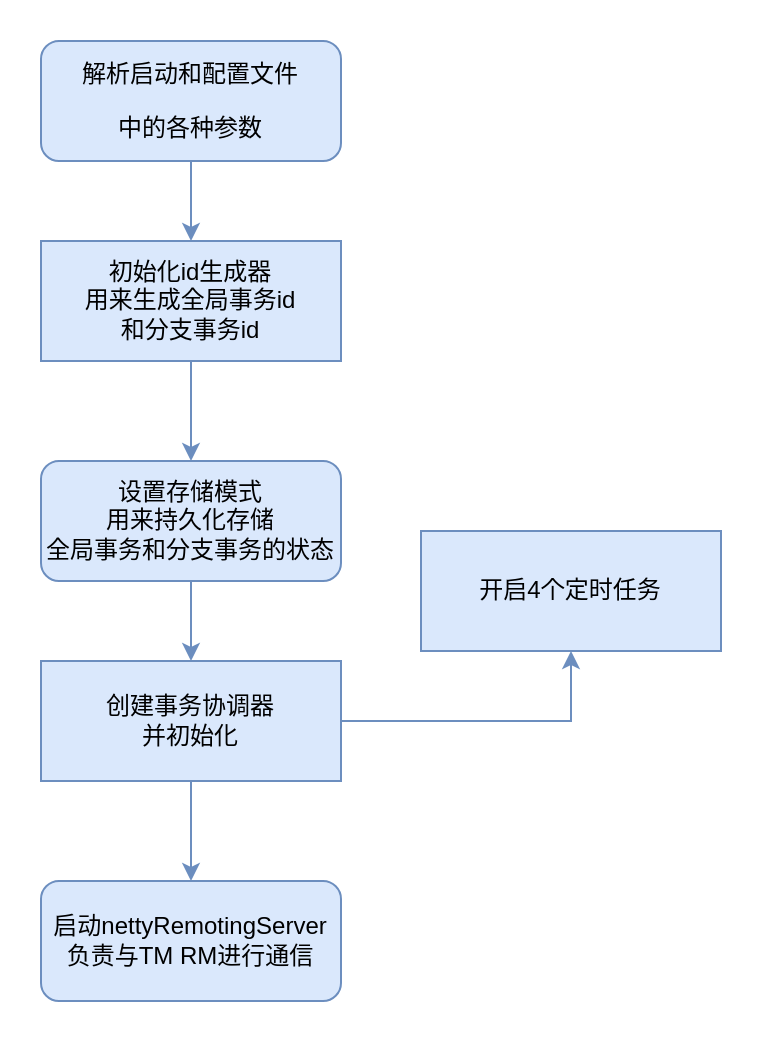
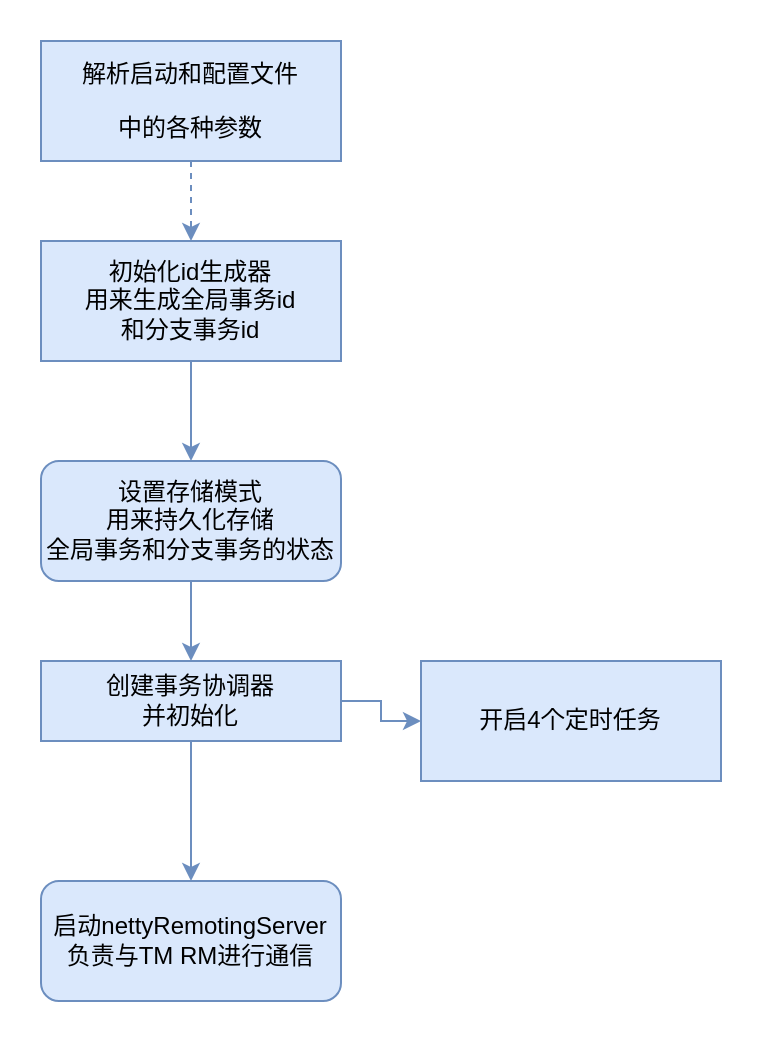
node "解析启动和配置文件中的各种参数": shape rounded rectangle -> rectangle
edge "解析启动和配置文件中的各种参数" -> "初始化id生成器 用来生成全局事务id 和分支事务id": style solid -> dashed
node "开启4个定时任务": moved (571, 591) -> (571, 721)
node "创建事务协调器 并初始化": size 300x120 -> 300x80
